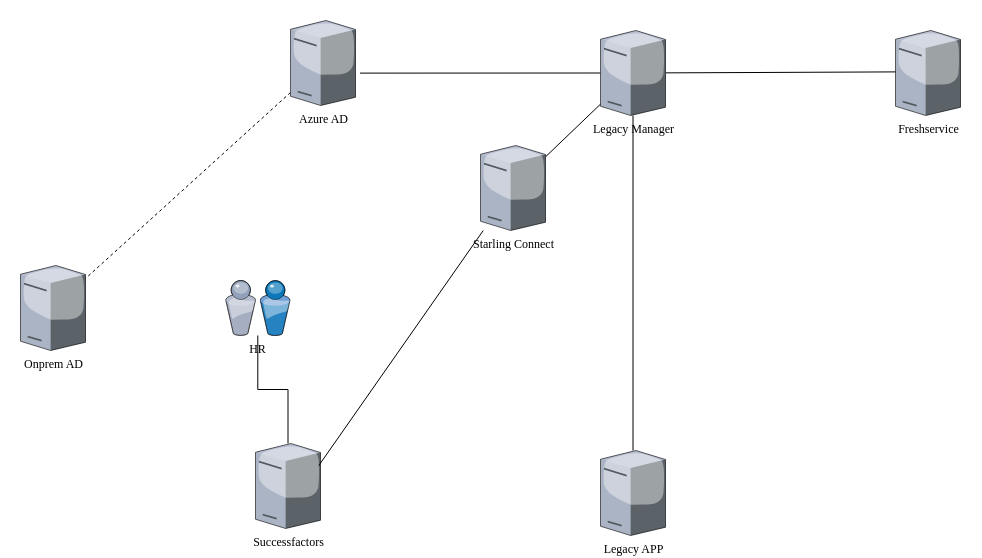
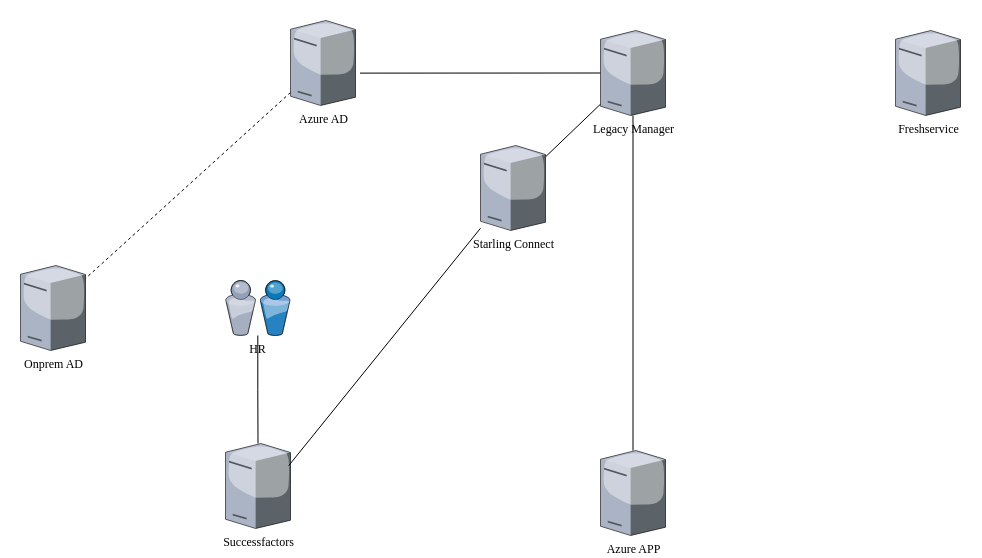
edge "Legacy Manager" -- "Freshservice": removed
node "Successfactors": moved (288, 486) -> (258, 486)
node "Legacy APP": label "Legacy APP" -> "Azure APP"
